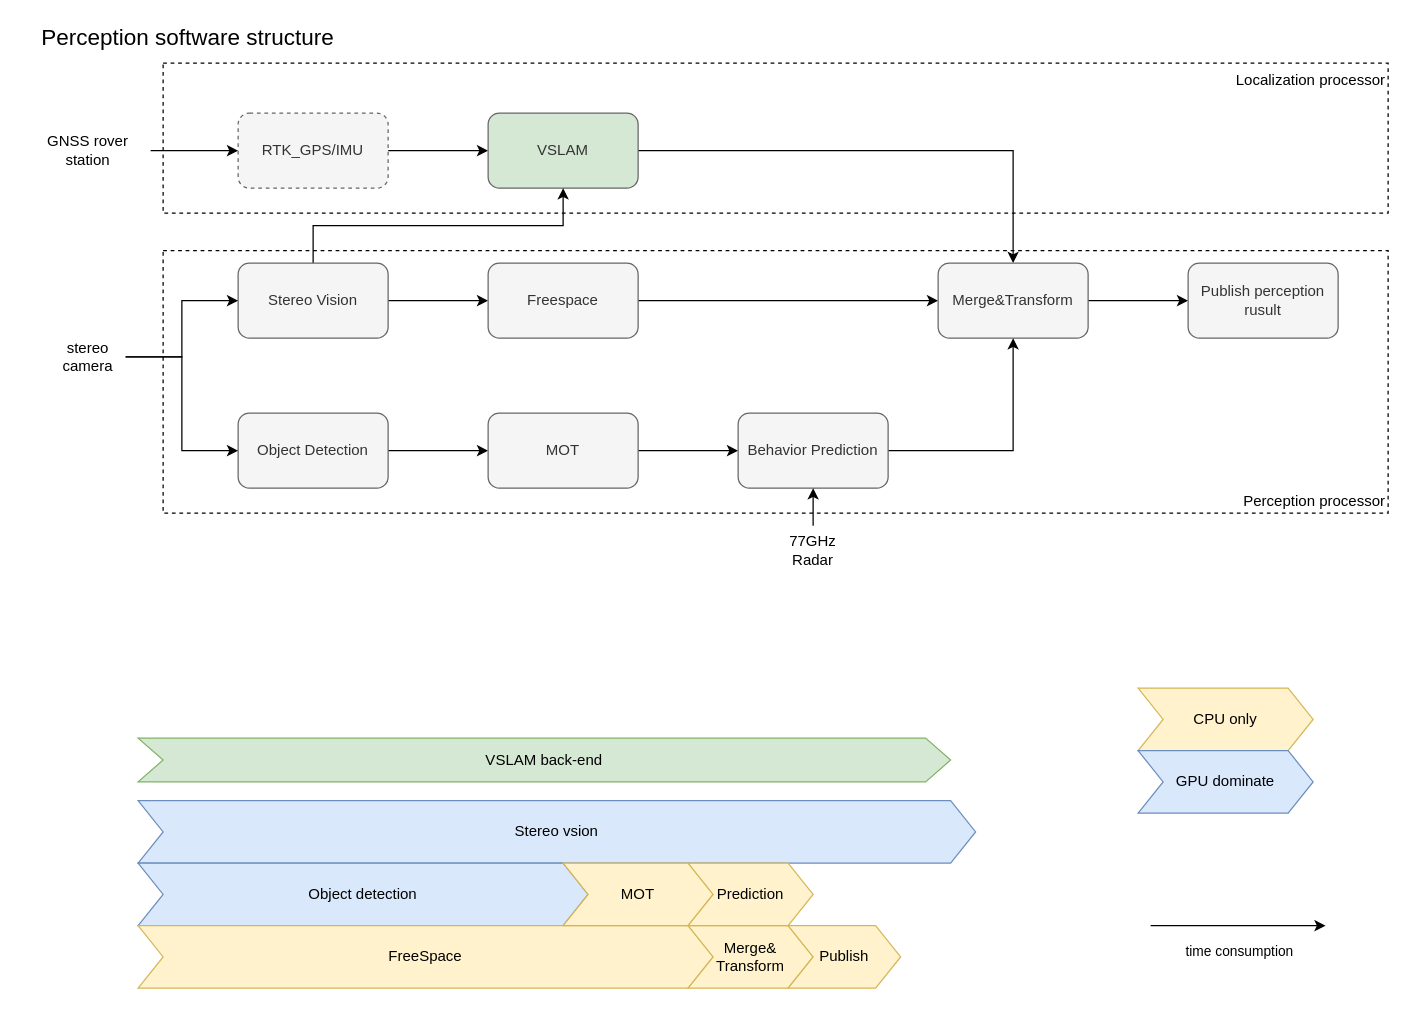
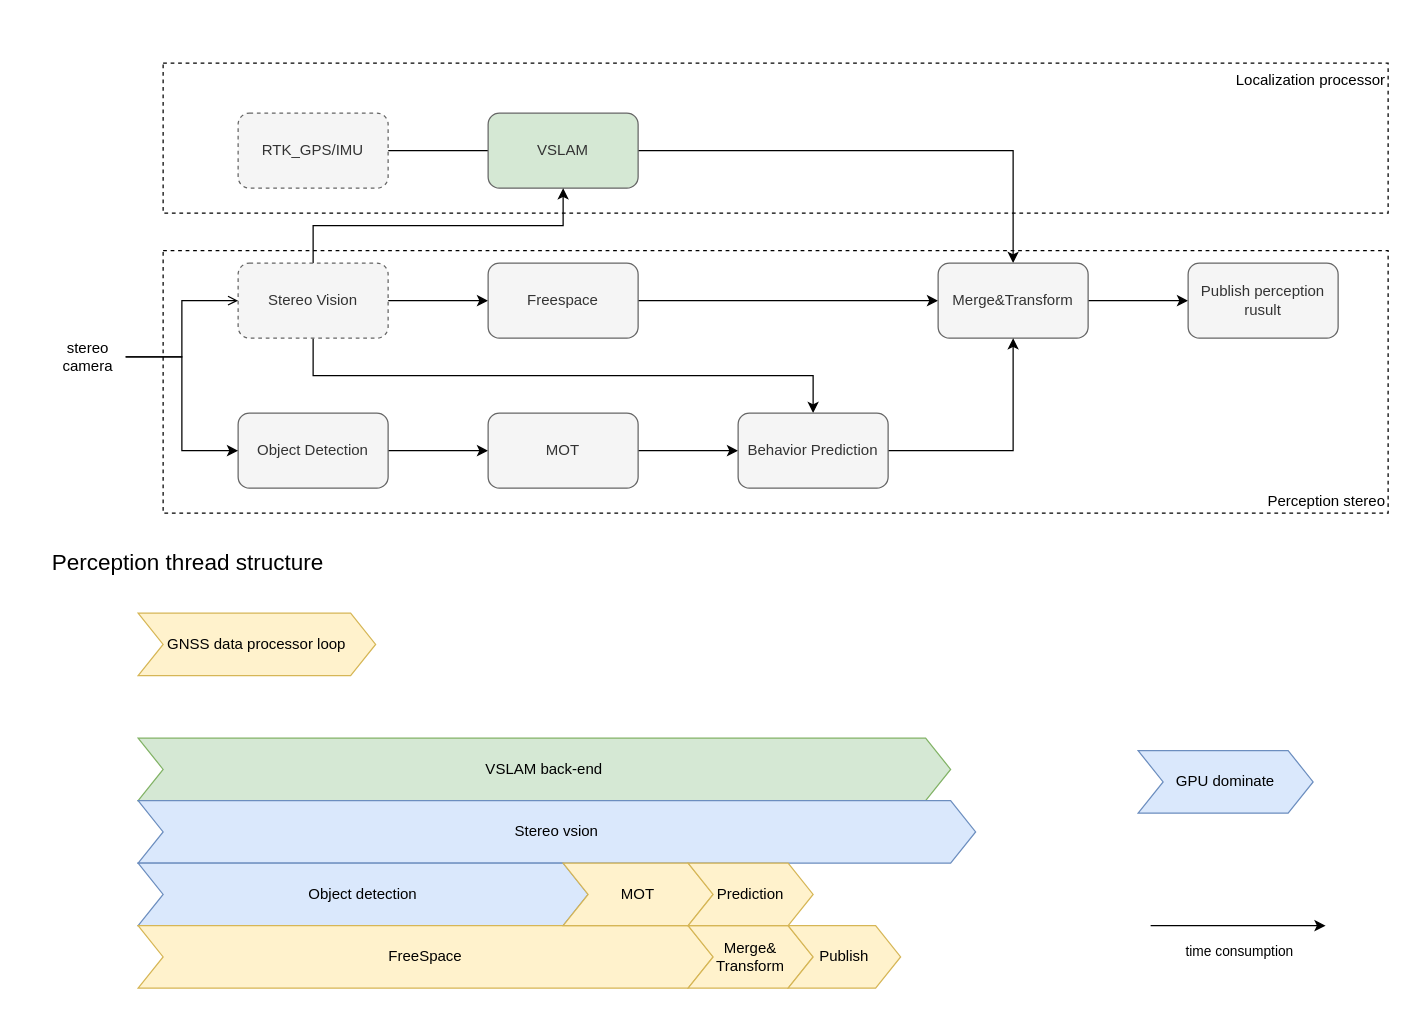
node "Perception software structure": removed
node "GNSS rover station": removed
edge "GNSS rover station" -> "RTK_GPS/IMU": removed
edge "RTK_GPS/IMU" -> "VSLAM": arrowhead classic -> none
edge "stereo camera" -> "Stereo Vision": arrowhead classic -> open
node "Stereo Vision": style solid -> dashed
edge "Stereo Vision" -> "Behavior Prediction": added
node "Perception processor": label "Perception processor" -> "Perception stereo"
edge "77GHz Radar" -> "Behavior Prediction": removed
node "77GHz Radar": removed
node "Perception thread structure": added
node "GNSS data processor loop": added
node "CPU only": removed
node "VSLAM back-end": size 813x44 -> 813x63
